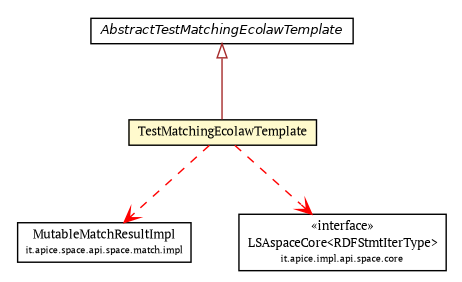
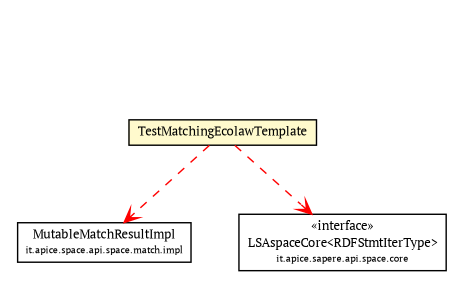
node "AbstractTestMatchingEcolawTemplate": removed
node "LSAspaceCore<RDFStmtIterType>": text "it.apice.impl.api.space.core" -> "it.apice.sapere.api.space.core"
